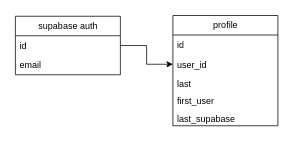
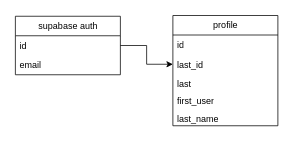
node "user_id": label "user_id" -> "last_id"
node "last_supabase": label "last_supabase" -> "last_name"
